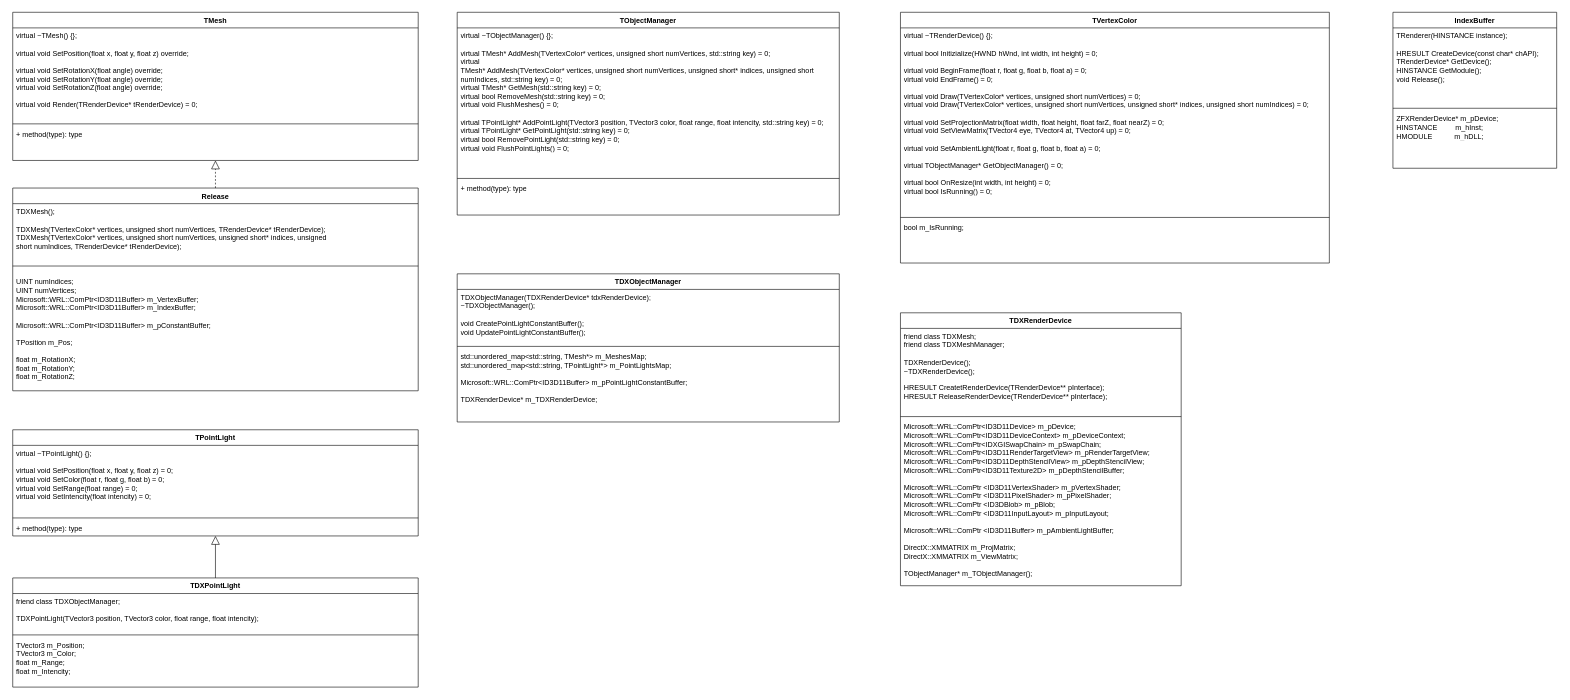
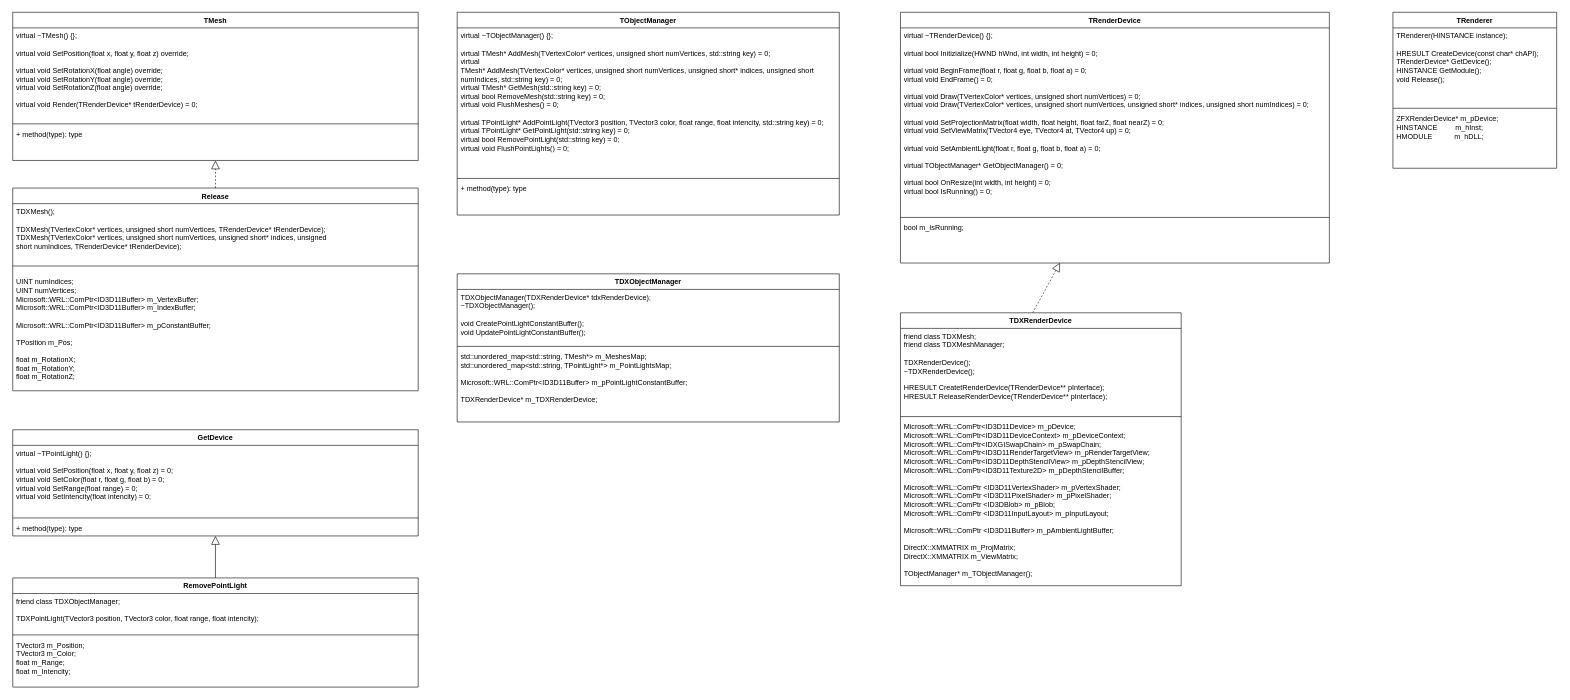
node "TVertexColor": label "TVertexColor" -> "TRenderDevice"
node "IndexBuffer": label "IndexBuffer" -> "TRenderer"
edge "TDXRenderDevice" -> "bool m_IsRunning;": added
node "TPointLight": label "TPointLight" -> "GetDevice"
node "TDXPointLight": label "TDXPointLight" -> "RemovePointLight"
